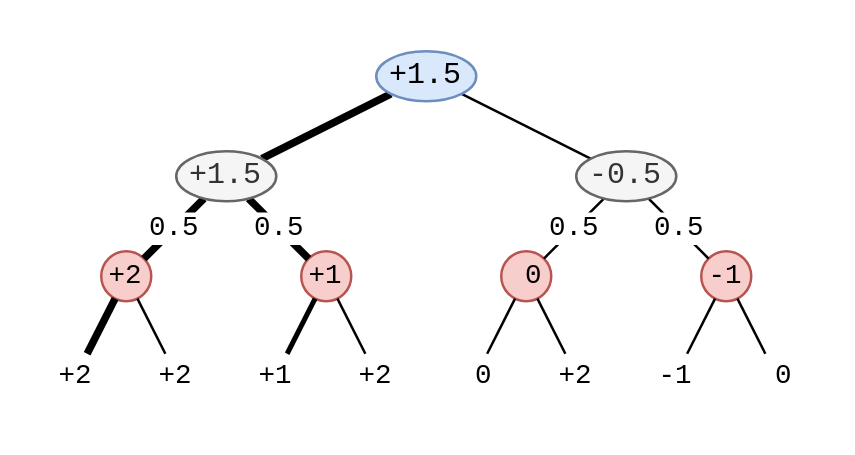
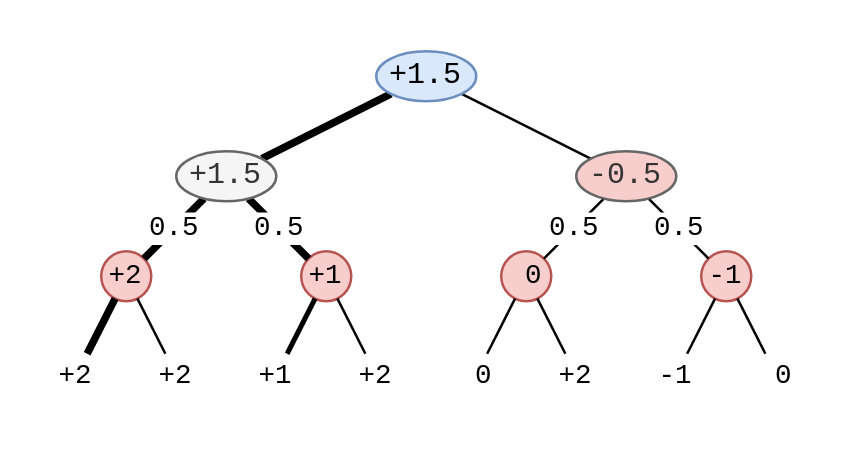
node "-0.5": fillcolor #f5f5f5 -> #f8cecc
